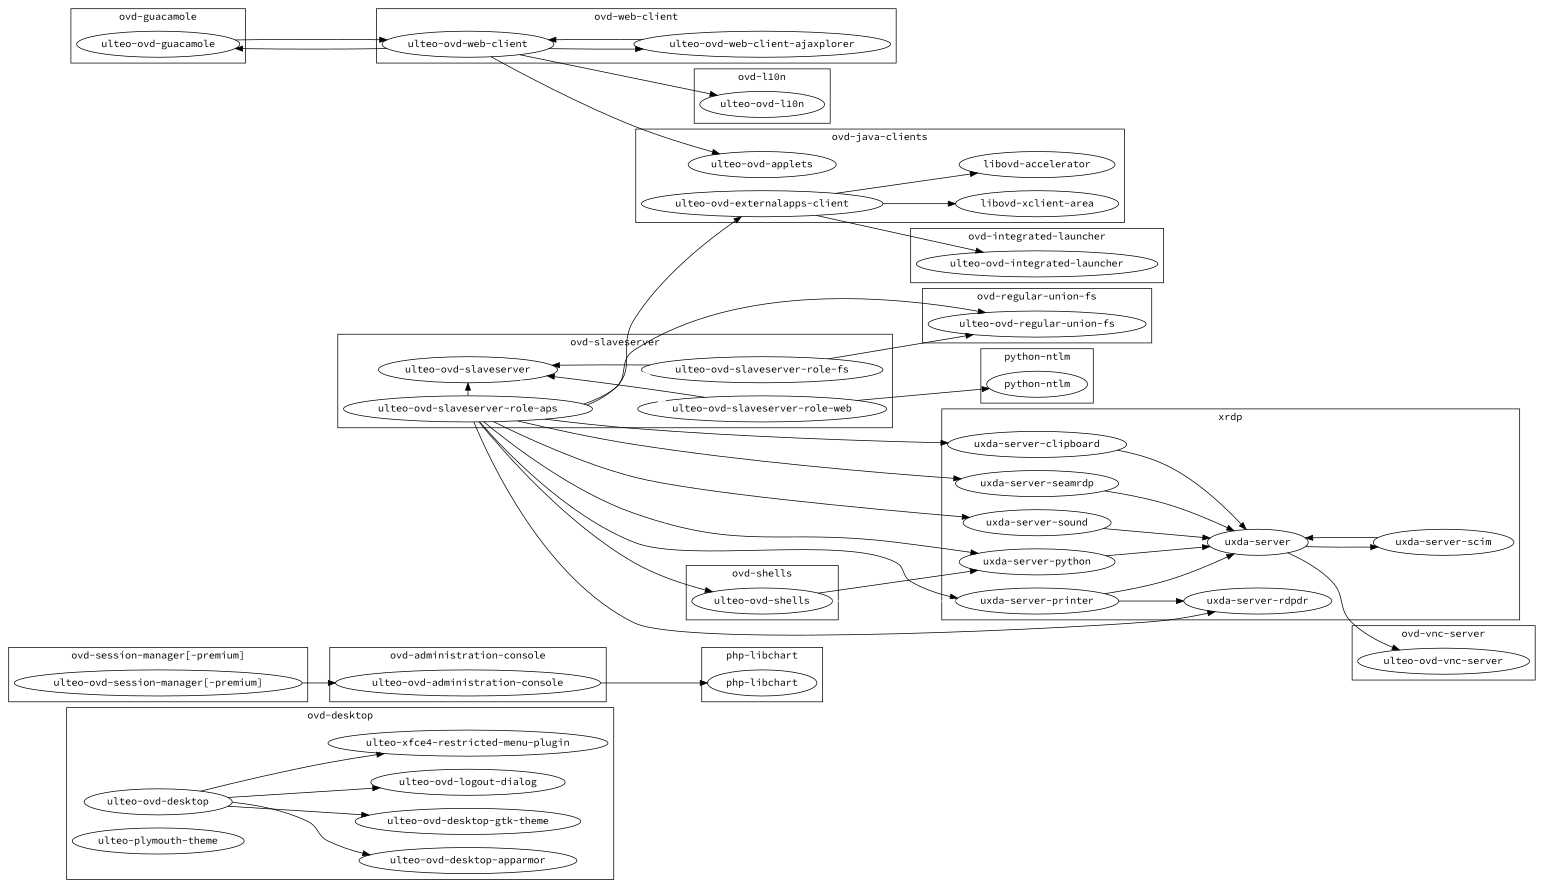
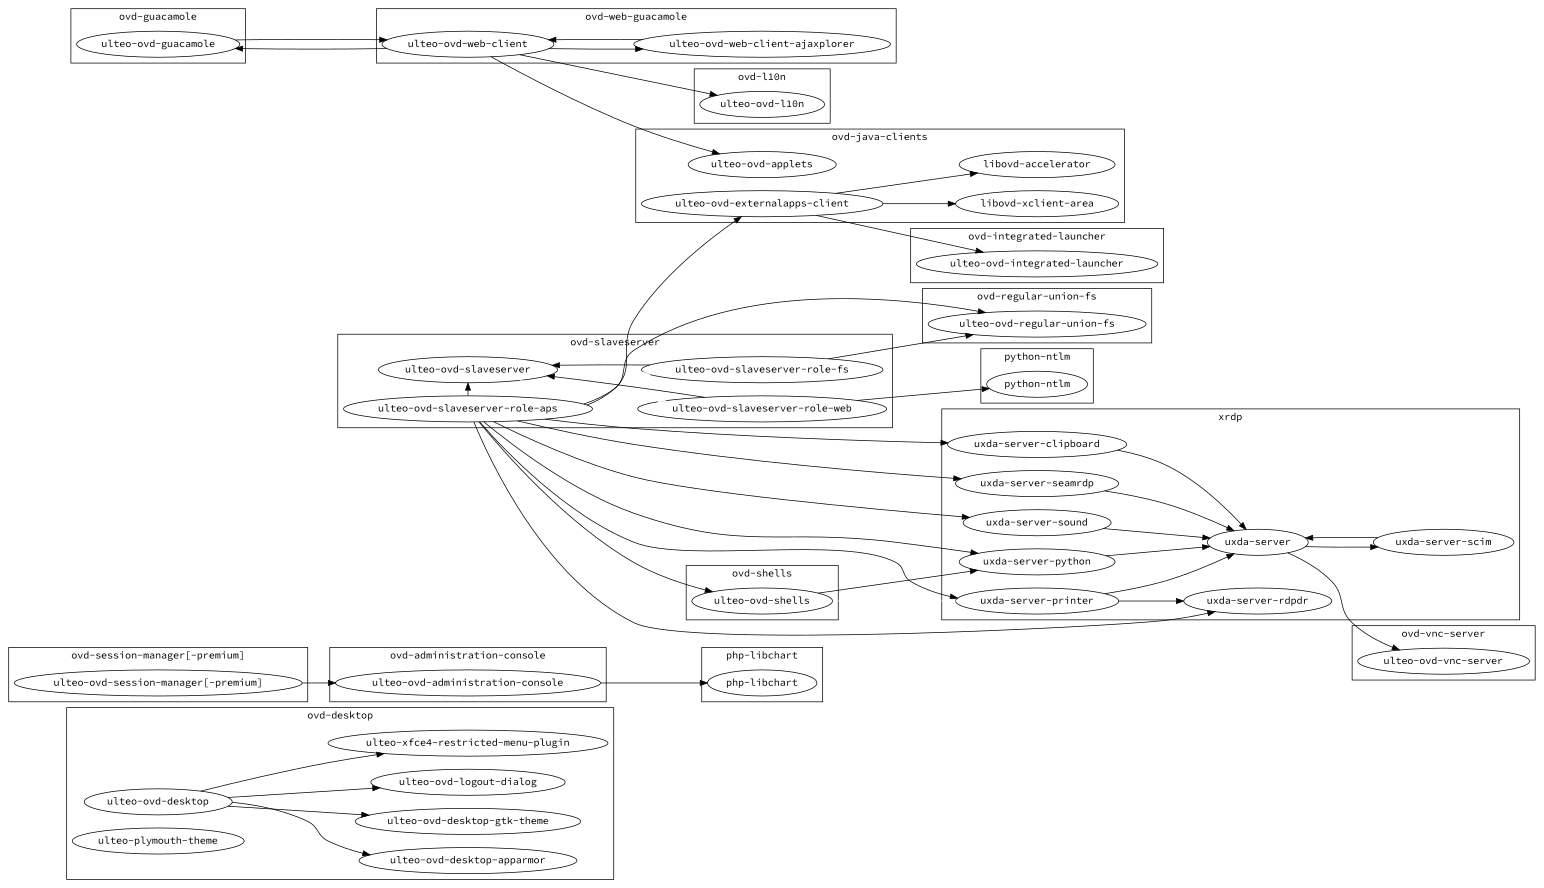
cluster "ovd-web-client": label "ovd-web-client" -> "ovd-web-guacamole"
